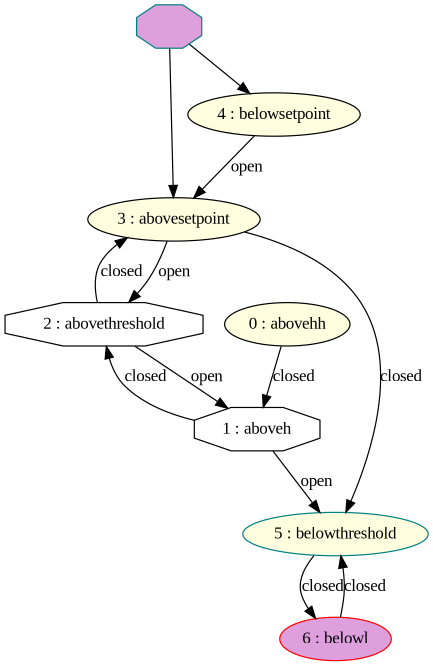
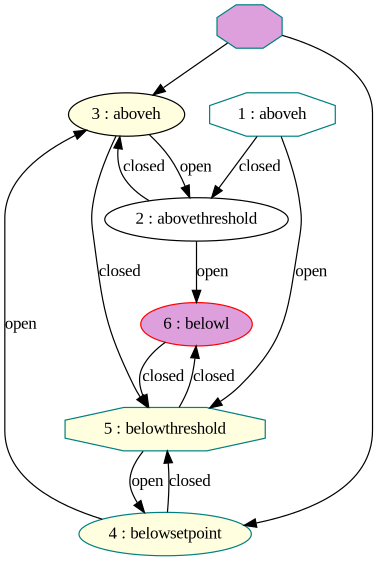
node "4 : belowsetpoint": color black -> teal
node "3 : abovesetpoint": label "3 : abovesetpoint" -> "3 : aboveh"
node "2 : abovethreshold": shape octagon -> ellipse
node "0 : abovehh": removed
edge "2 : abovethreshold" -> "1 : aboveh": now "2 : abovethreshold" -> "6 : belowl"
node "1 : aboveh": color black -> teal
edge "5 : belowthreshold" -> "4 : belowsetpoint": added, label "open"
edge "4 : belowsetpoint" -> "5 : belowthreshold": added, label "closed"
node "5 : belowthreshold": shape ellipse -> octagon
